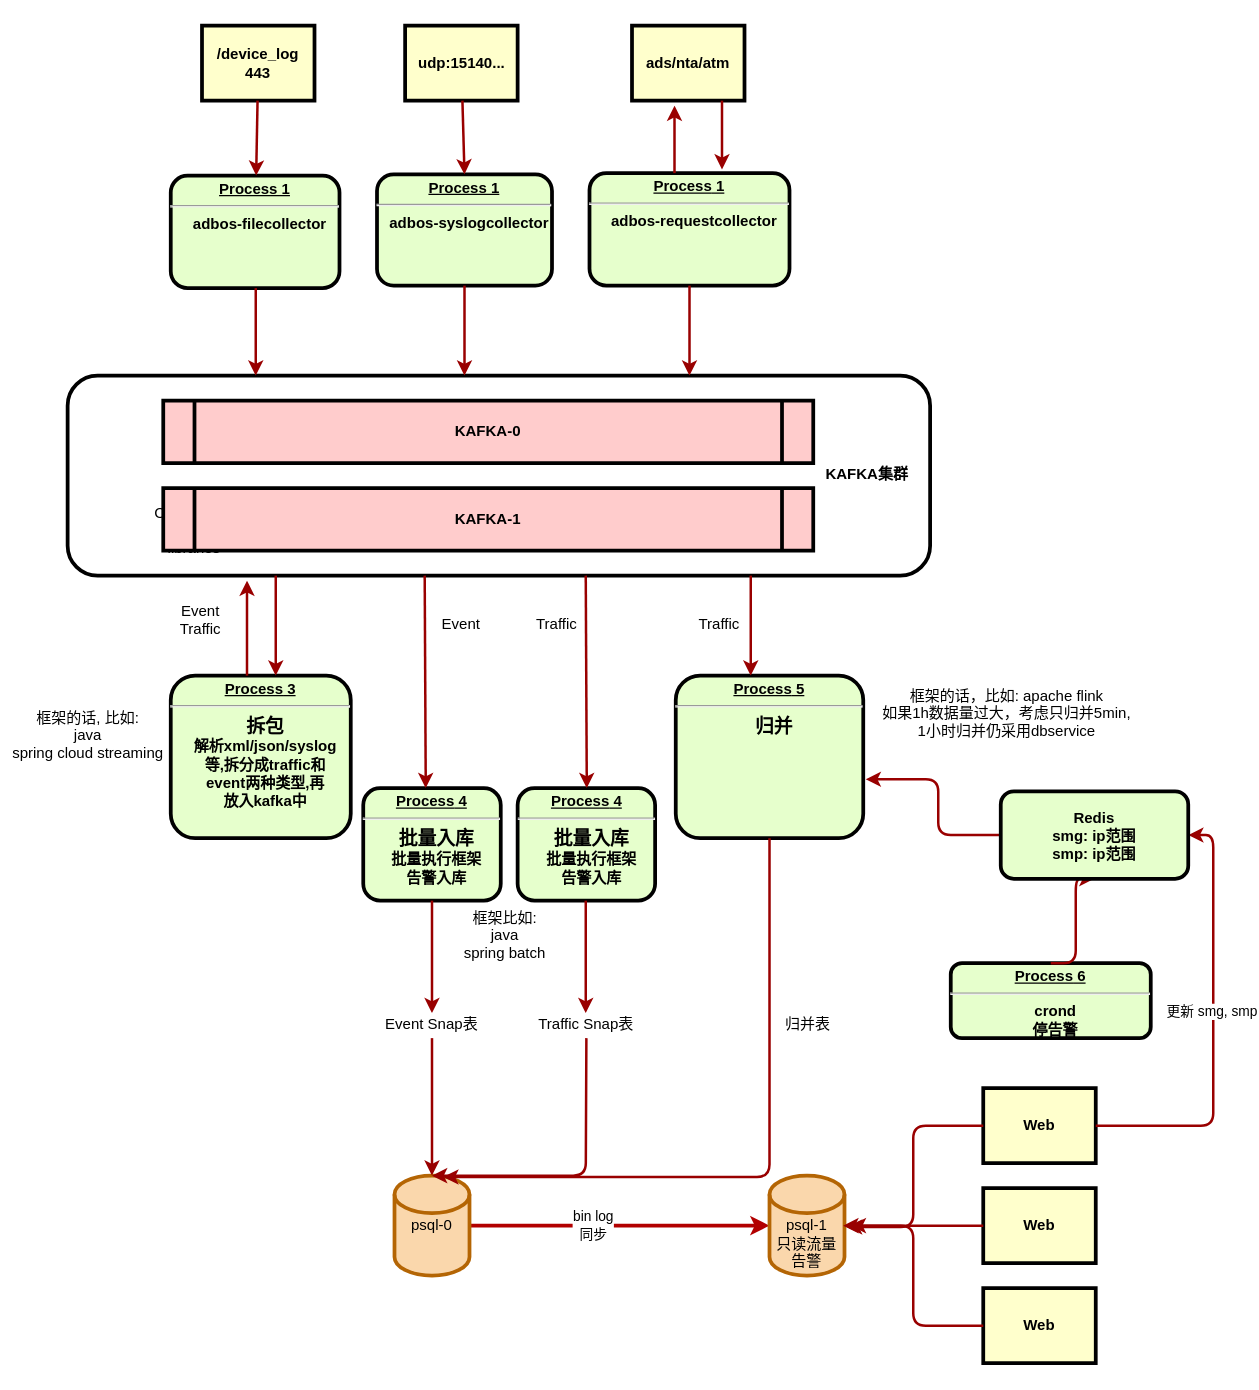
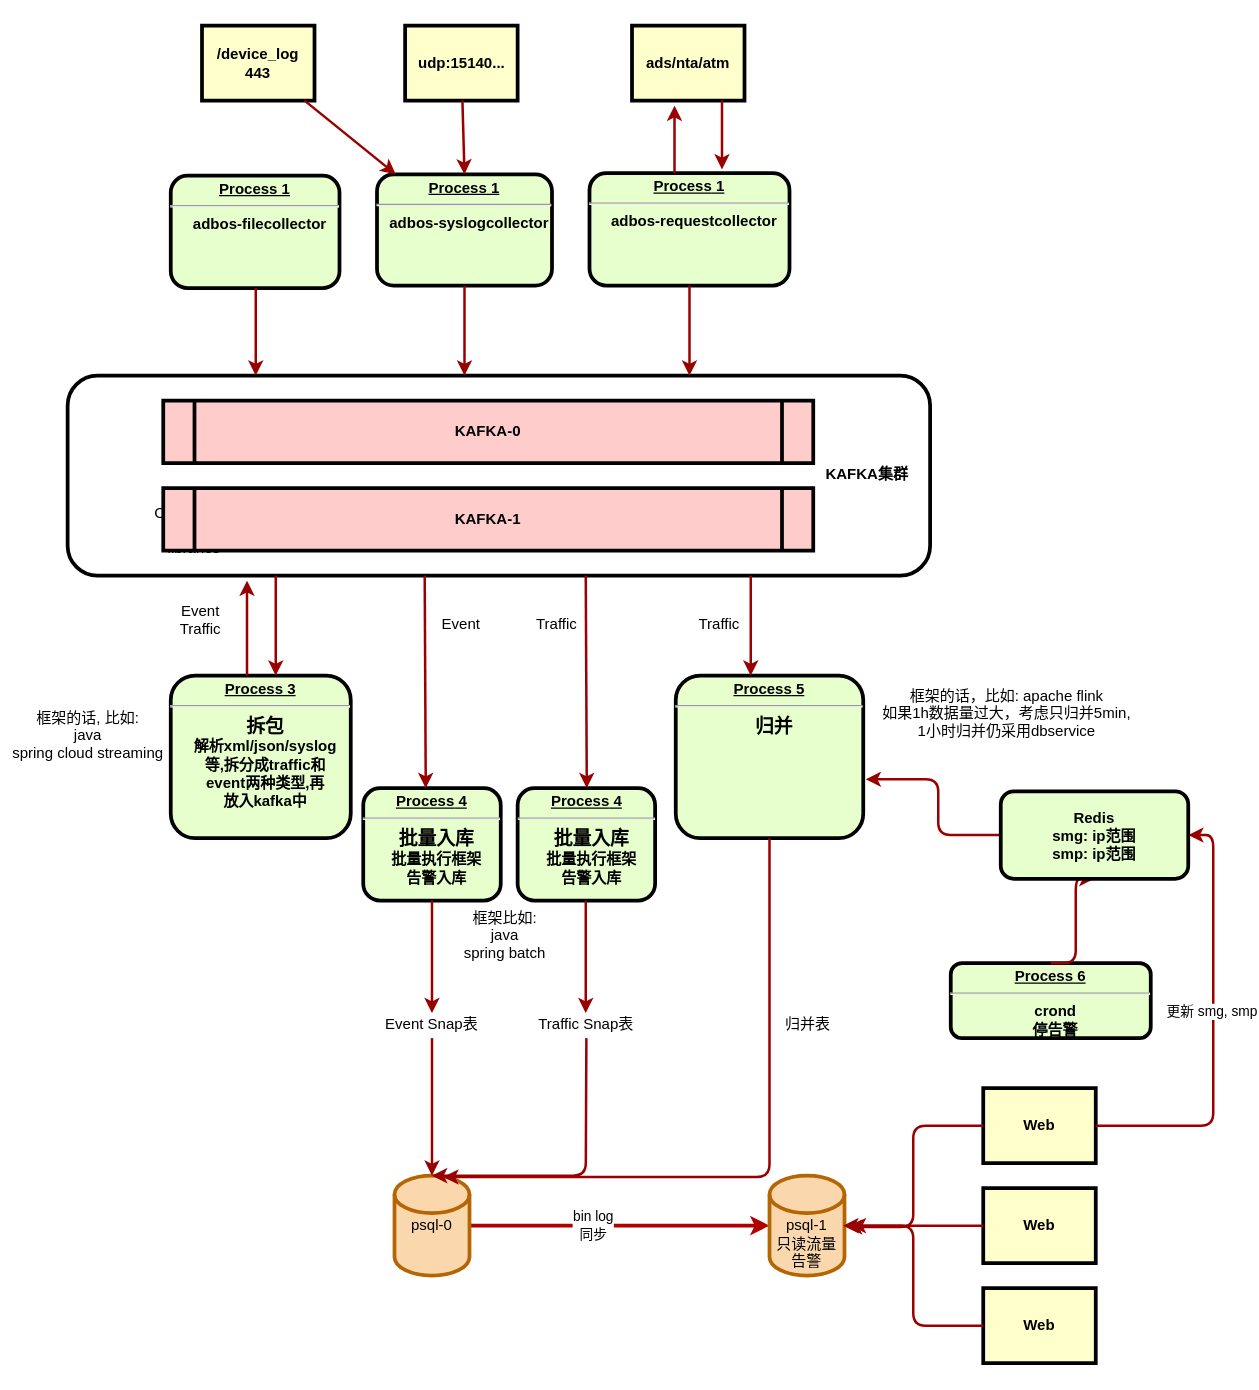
edge "/device_log 443" -> "Process 1 adbos-filecollector": now "/device_log 443" -> "Process 1 adbos-syslogcollector"
